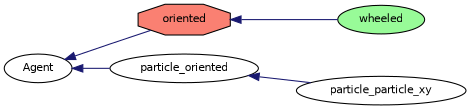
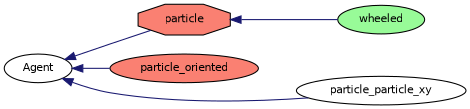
node "oriented": label "oriented" -> "particle"
node "particle_oriented": fillcolor white -> salmon
edge "particle_particle_xy" -> "particle_oriented": now "particle_particle_xy" -> "Agent"
